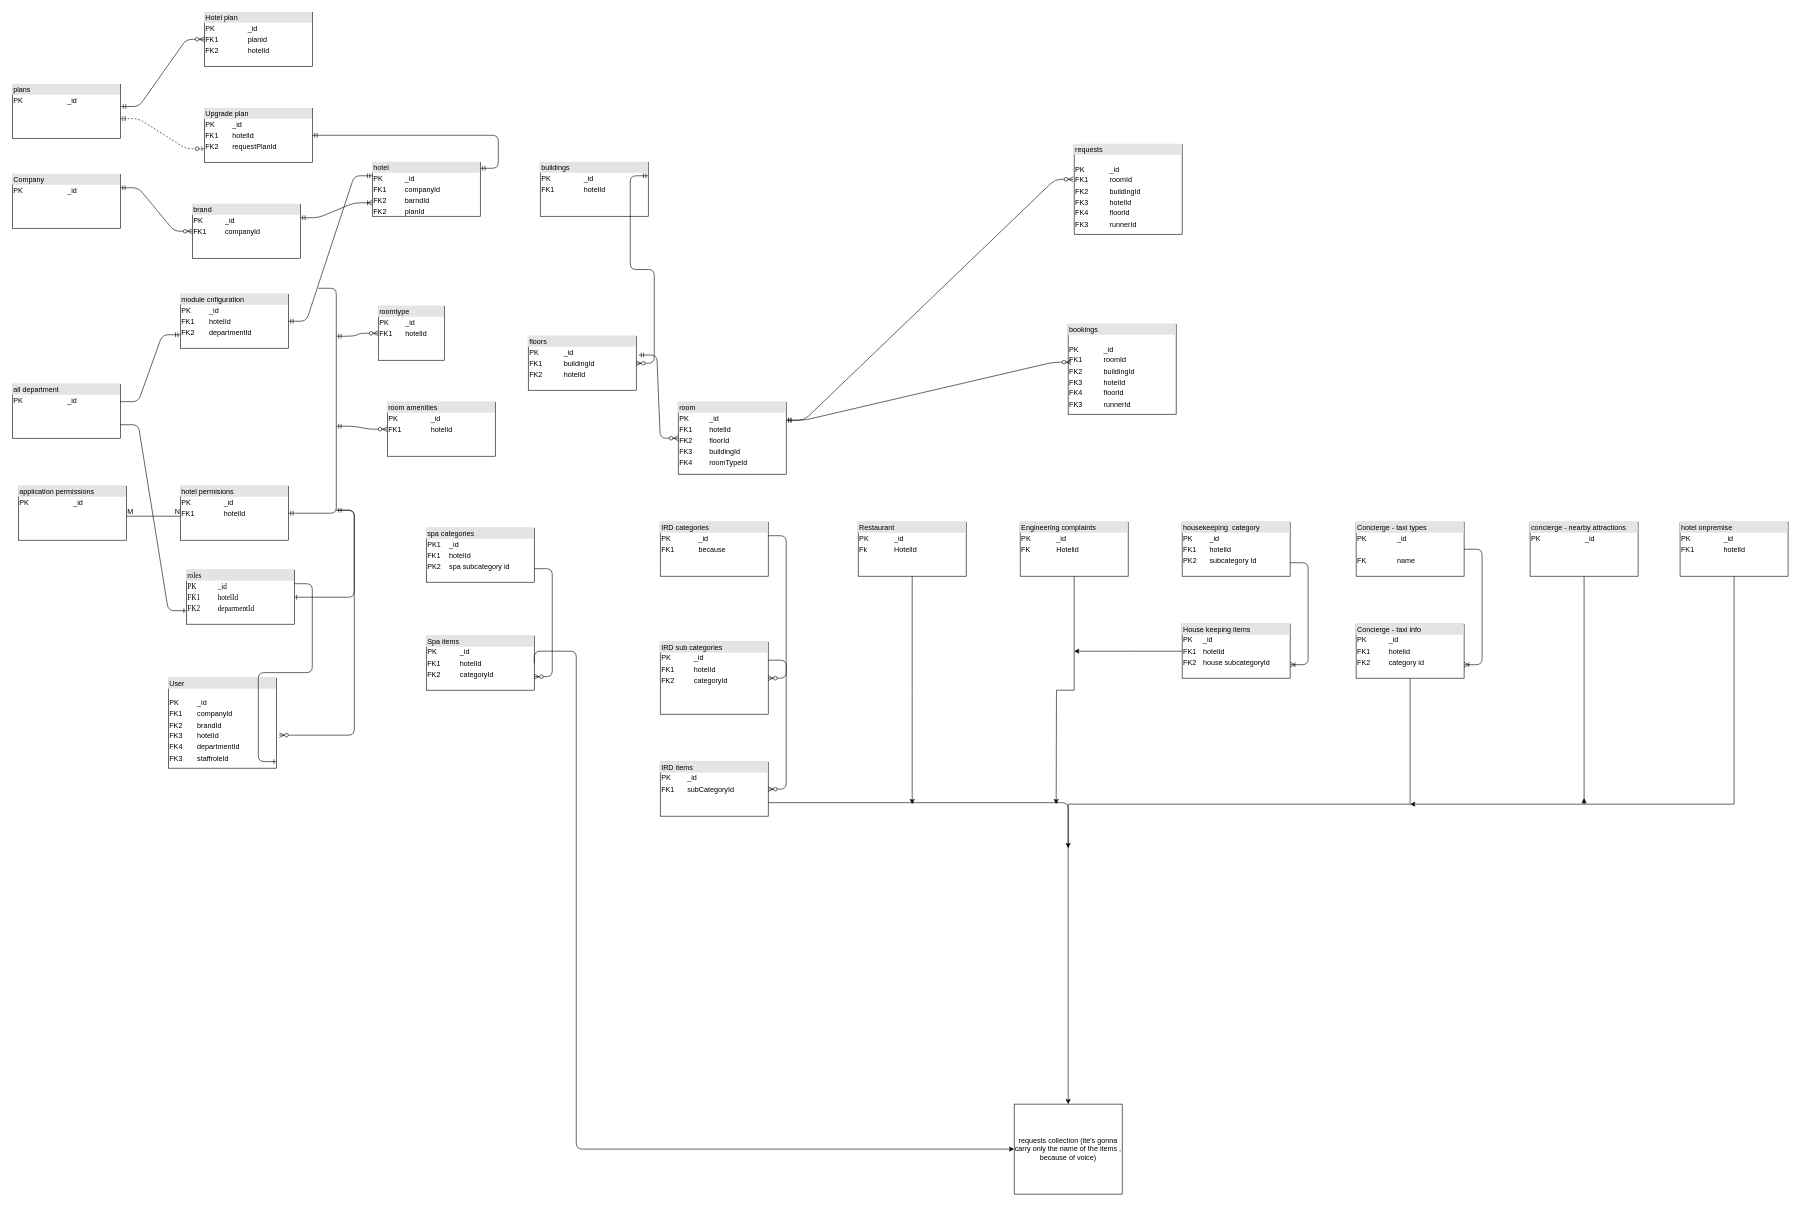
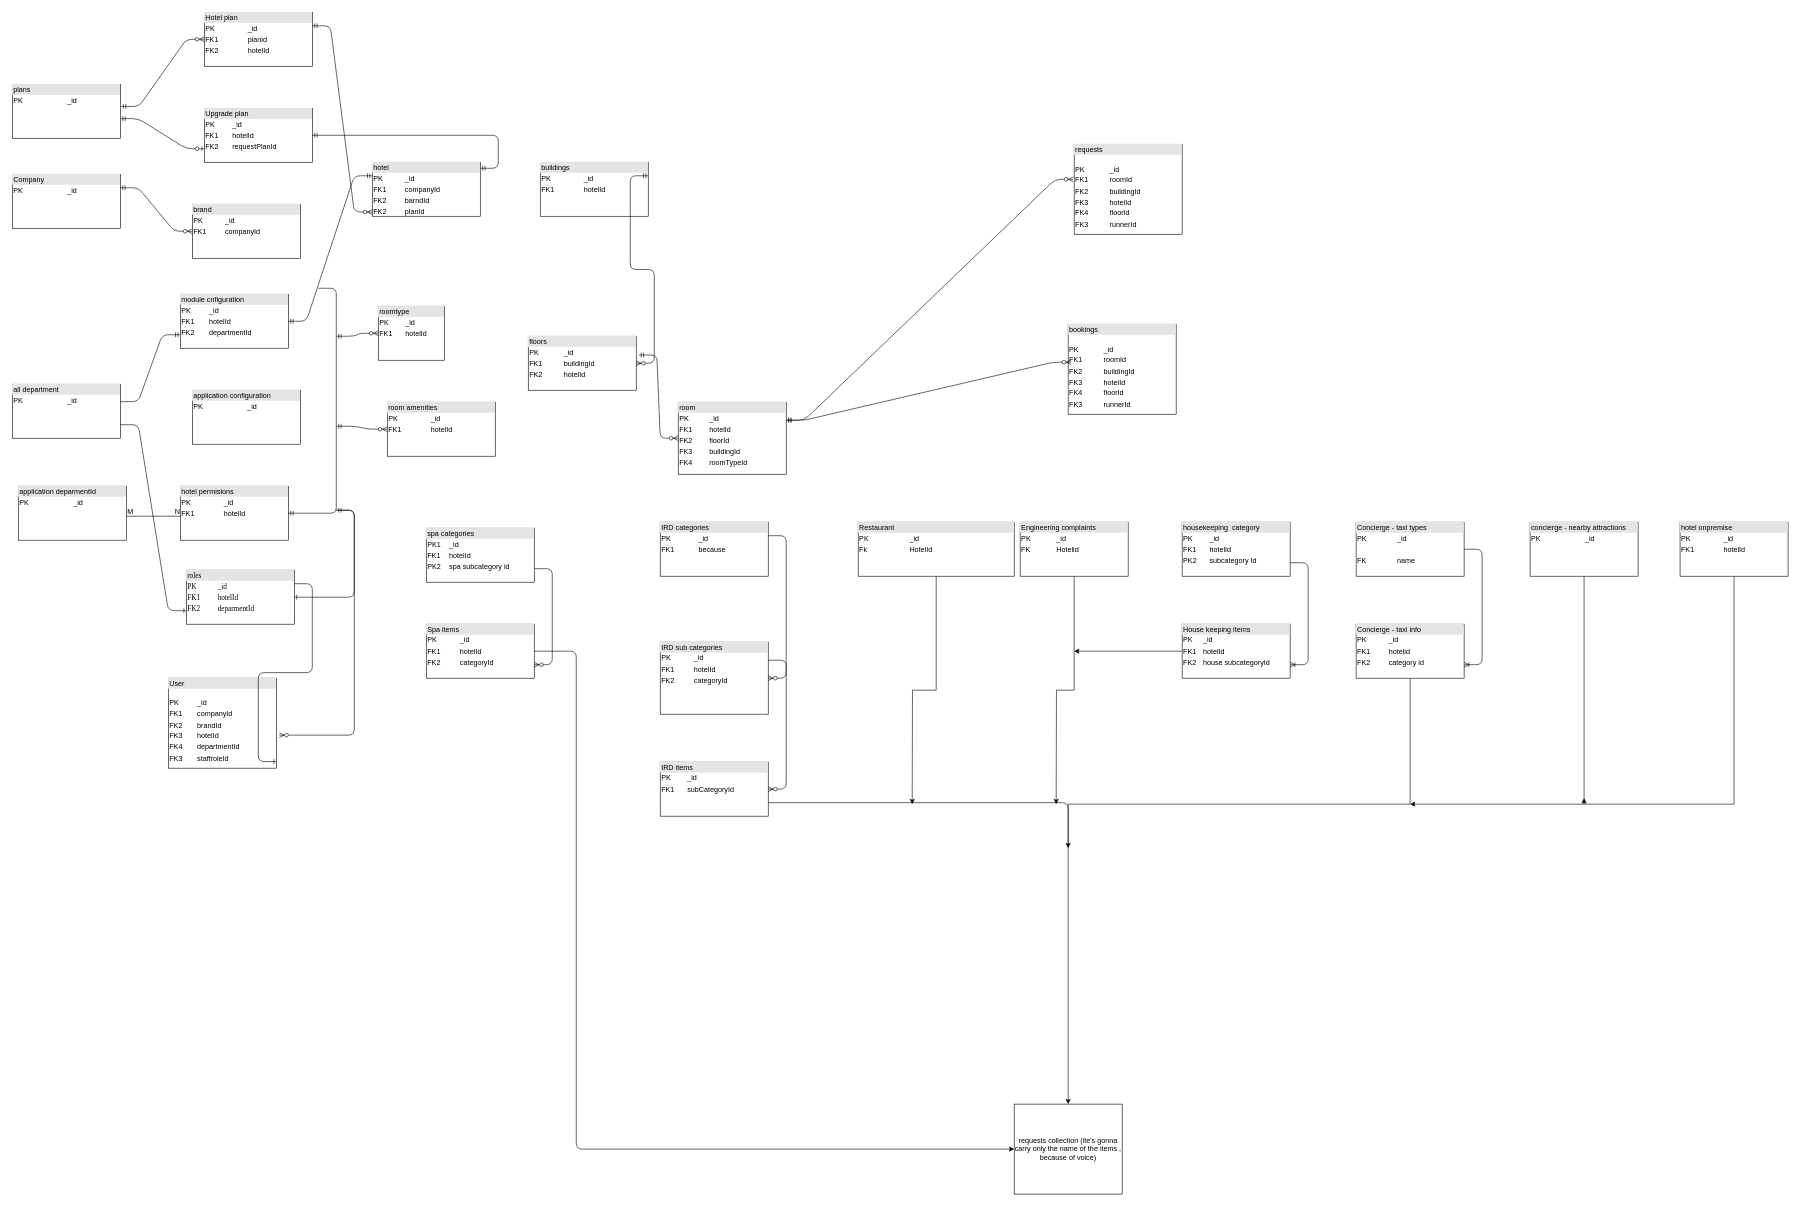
edge "Hotel plan PK _id FK1 planid FK2 hotelId" -- "hotel PK _id FK1 companyId FK2 barndId FK2 planId": added
edge "plans PK _id" -- "Upgrade plan PK _id FK1 hotelId FK2 requestPlanId": style dashed -> solid
edge "hotel PK _id FK1 companyId FK2 barndId FK2 planId" -- "brand PK _id FK1 companyId": removed
node "application configuration PK _id": added
node "application permissions PK _id": label "application permissions PK _id" -> "application deparmentId PK _id"
node "Restaurant PK _id Fk HotelId": size 108x54 -> 156x54
node "Spa items PK _id FK1 hotelId FK2 categoryId": moved (480, 663) -> (480, 651)
